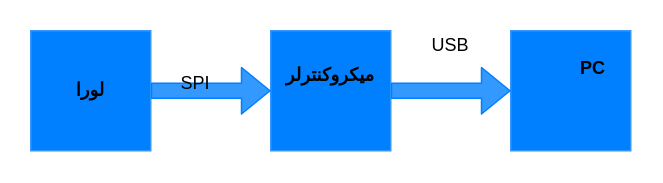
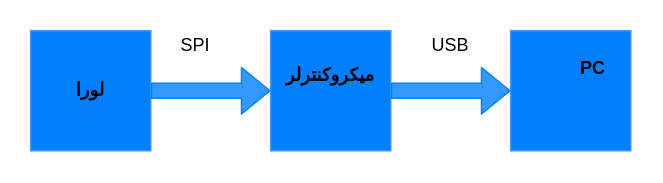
node "SPI": moved (196, 83) -> (196, 46)
